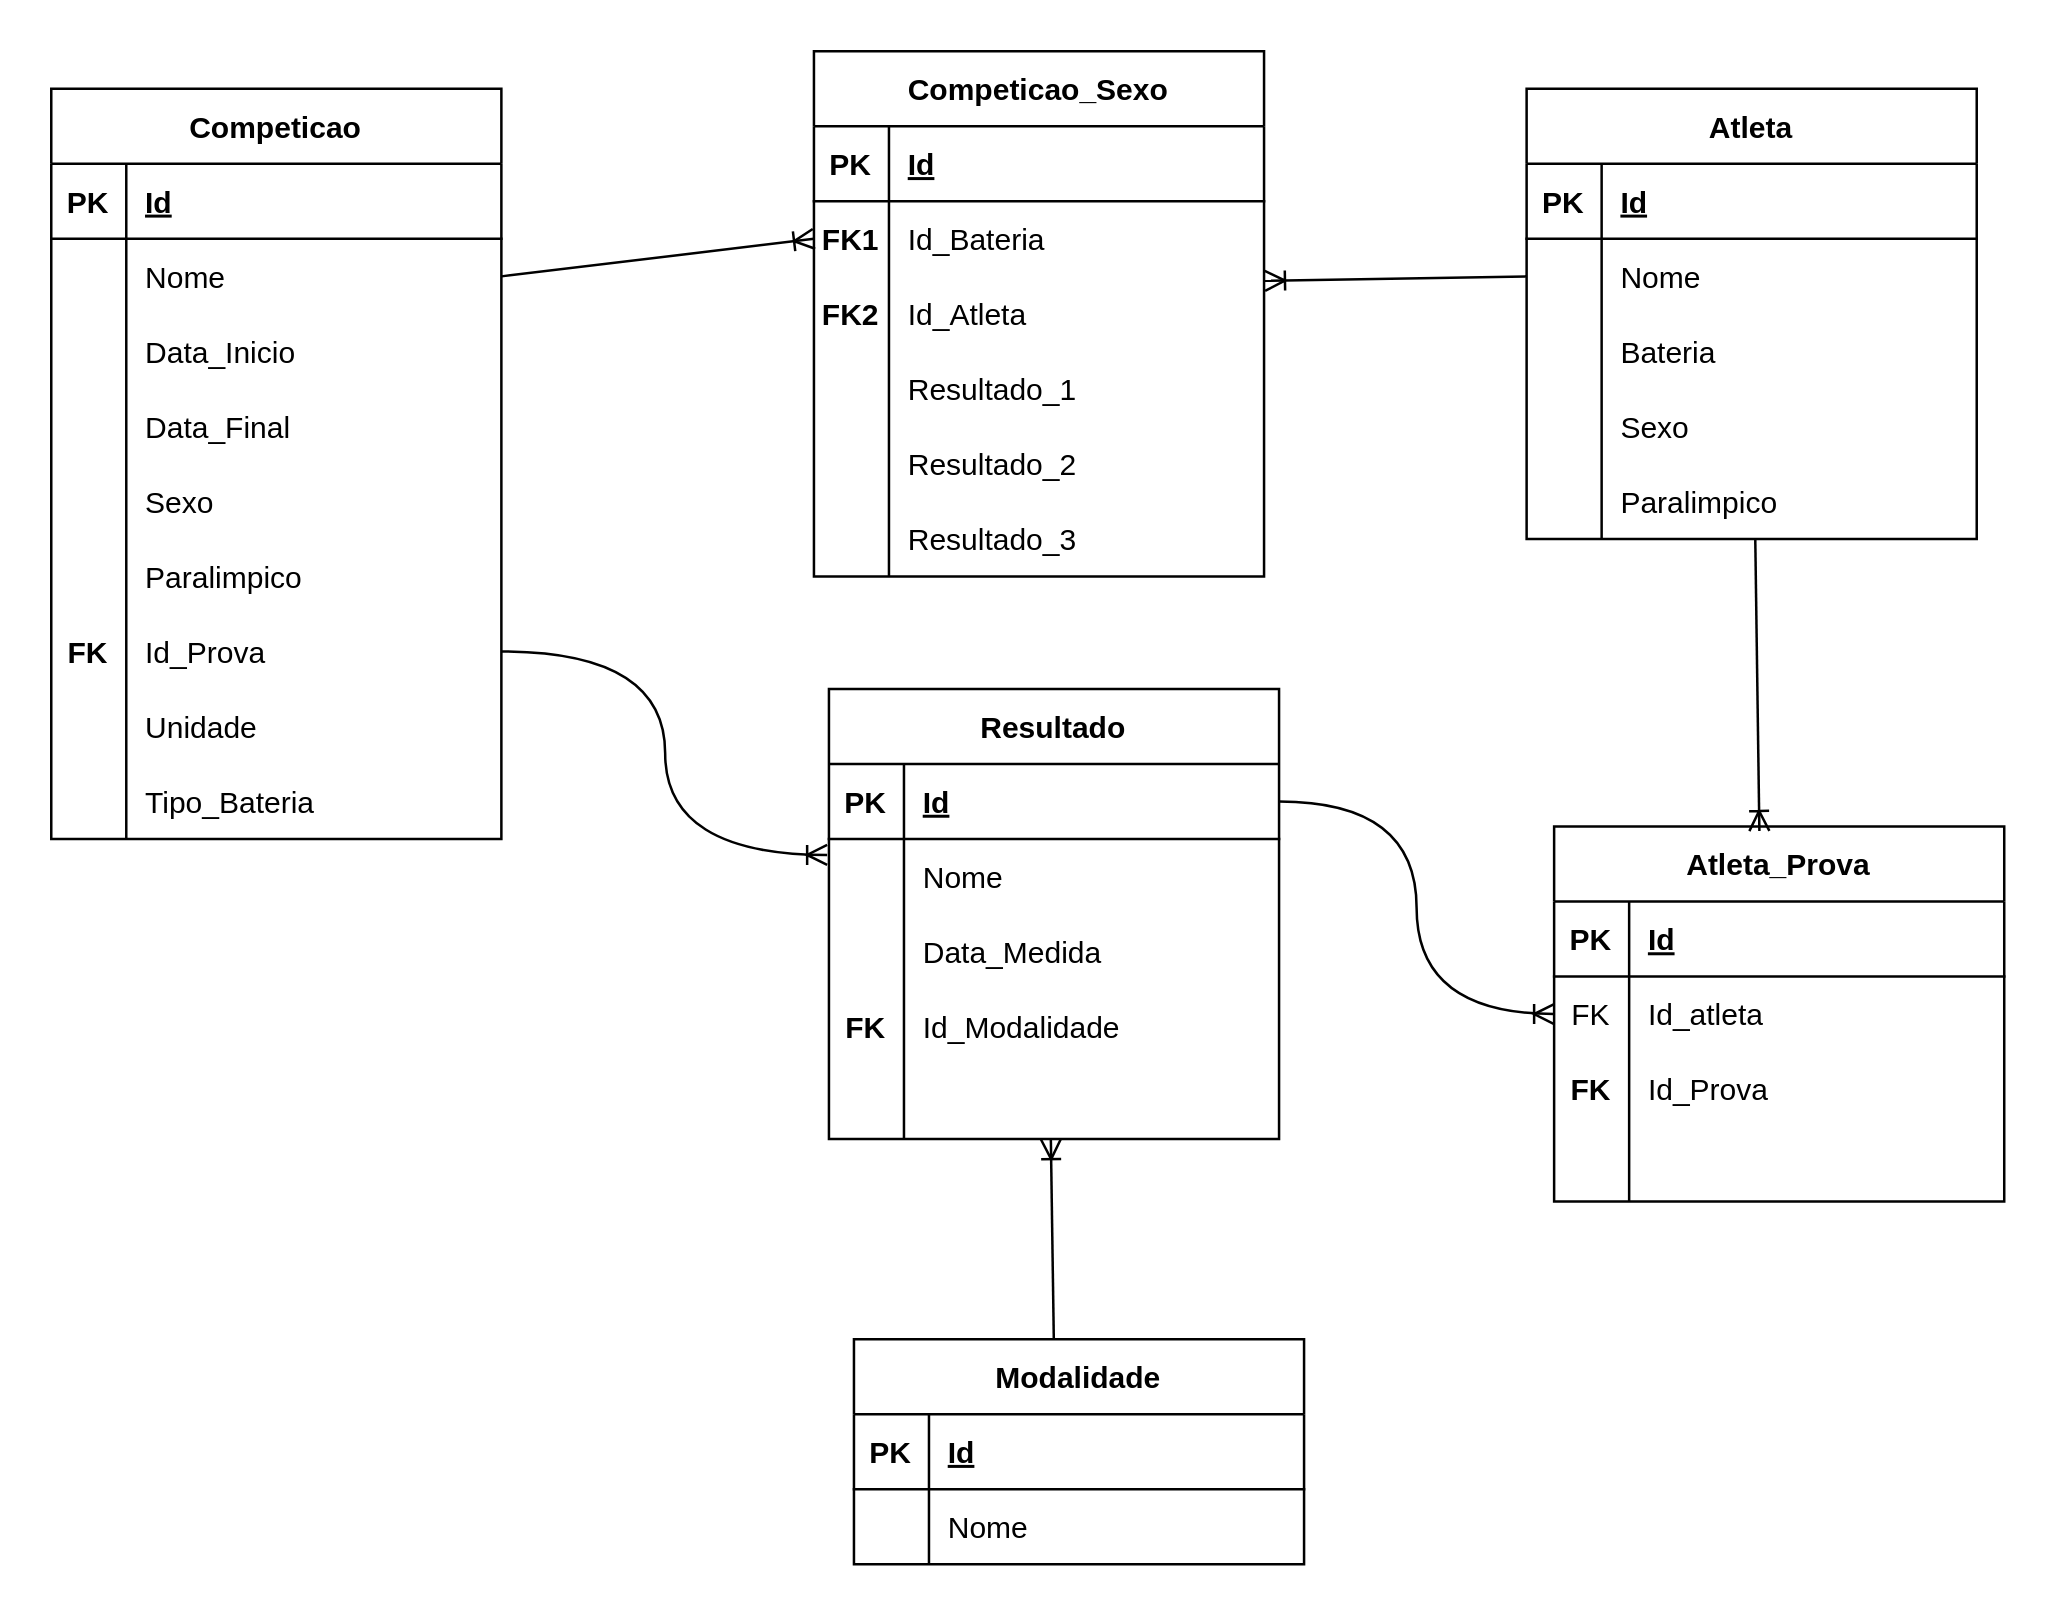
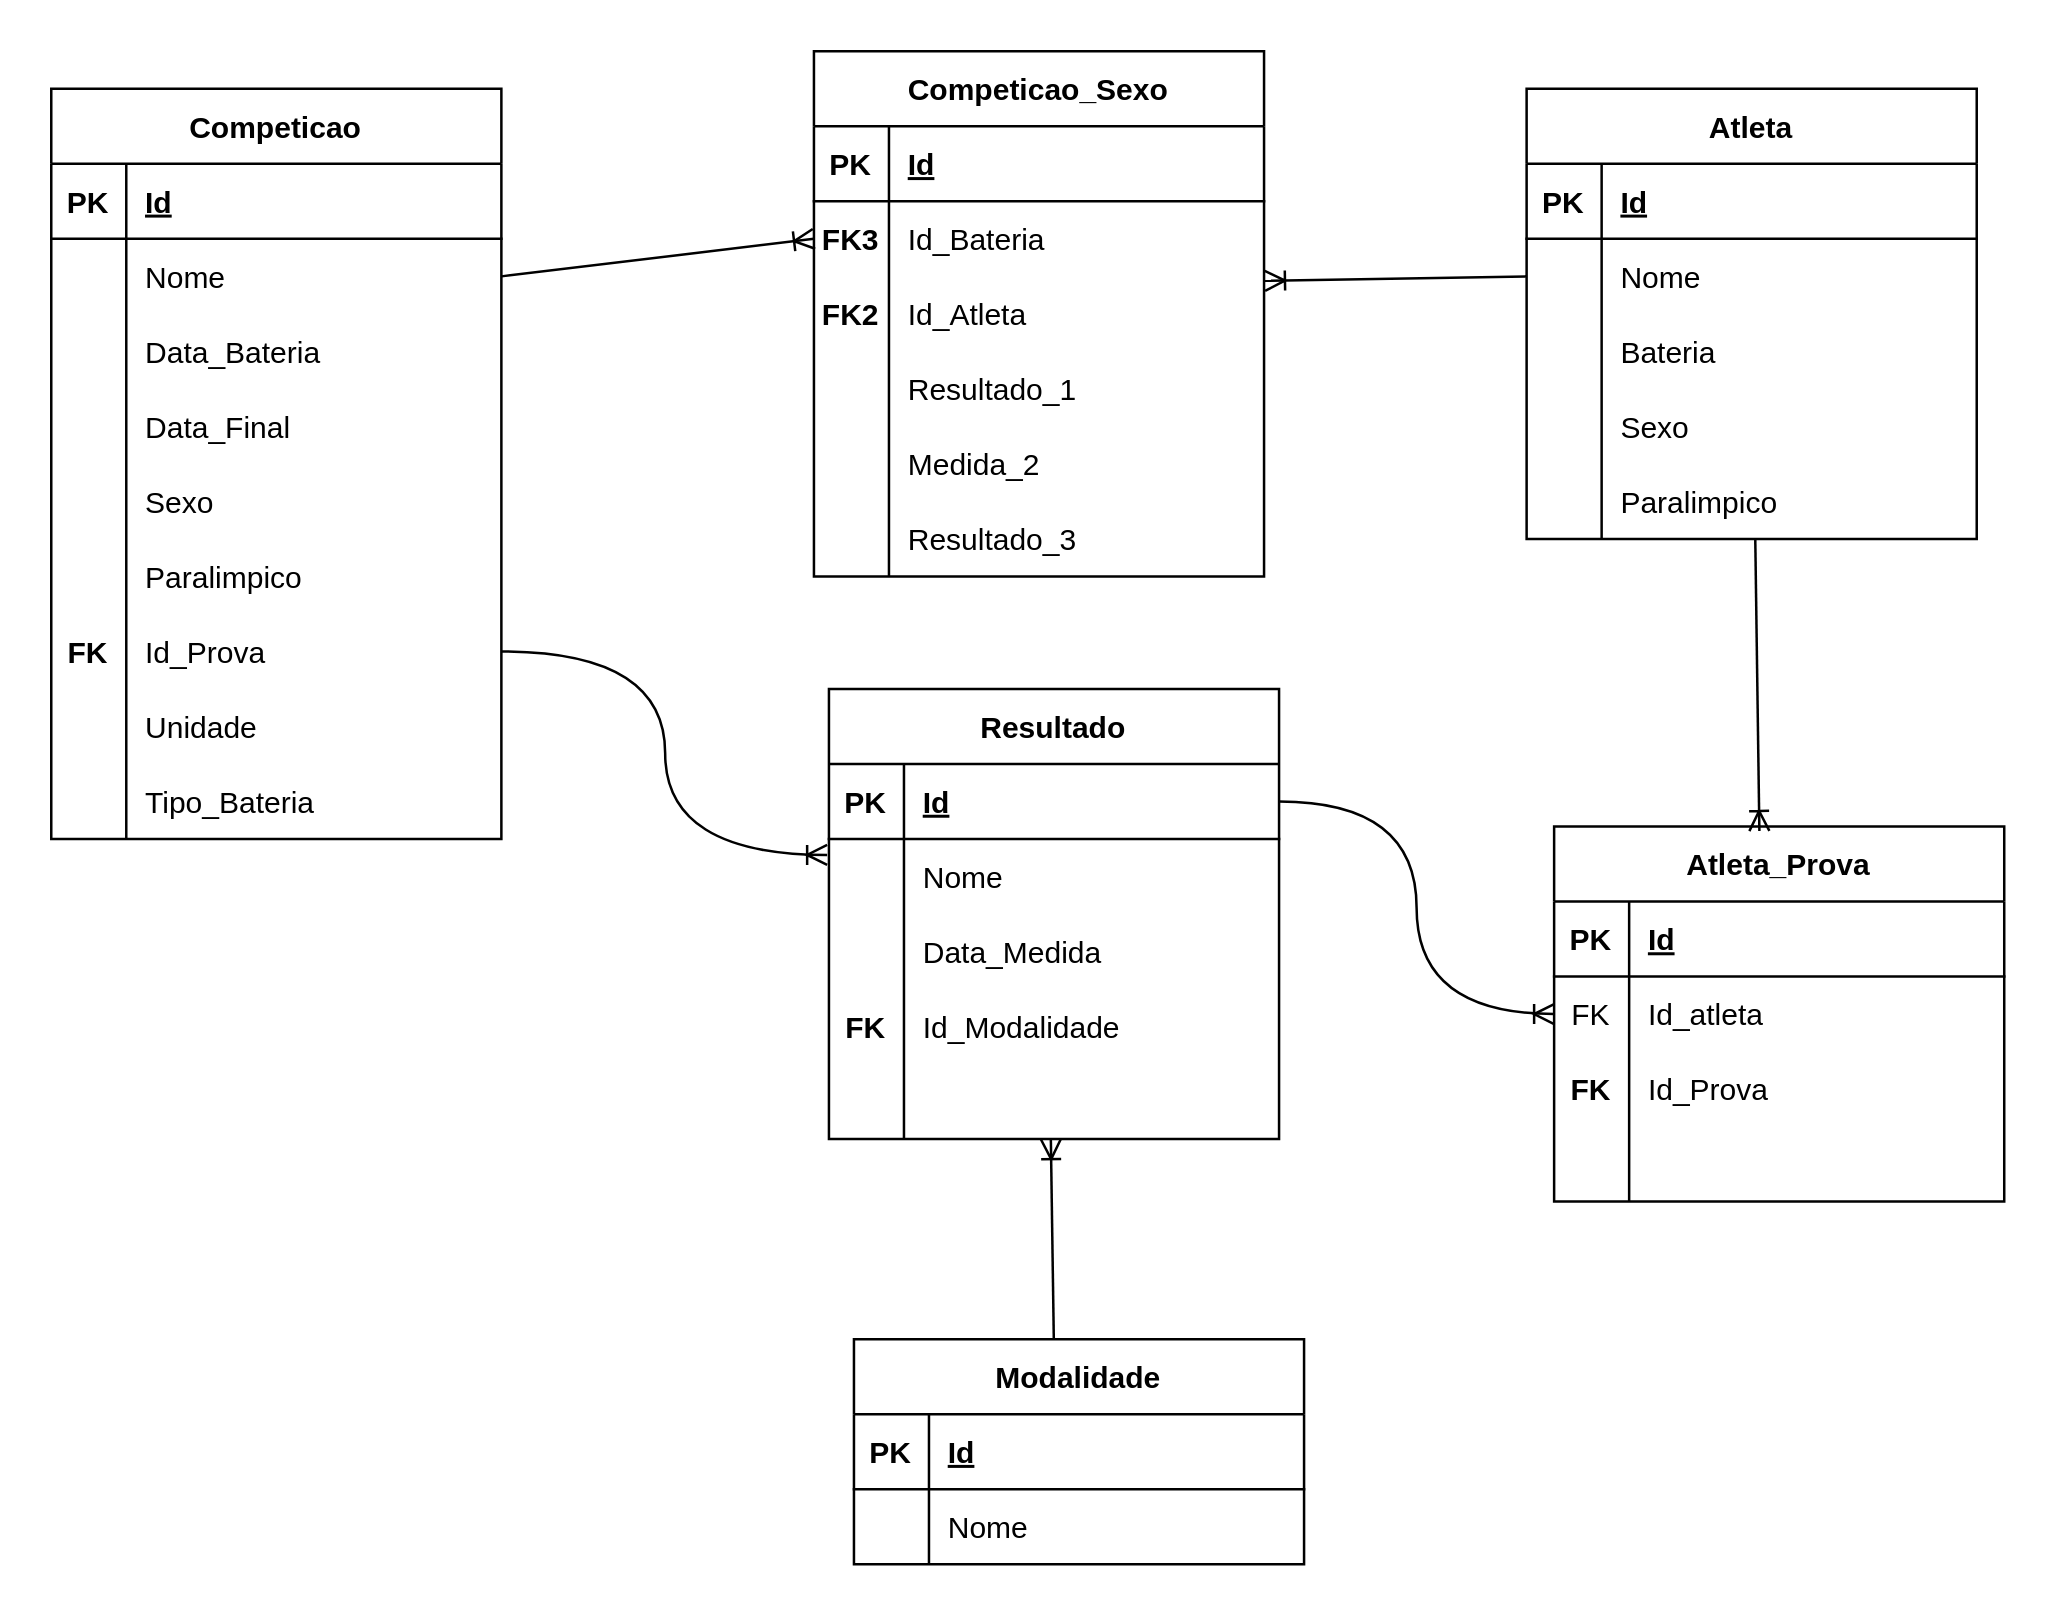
node "FK1": label "FK1" -> "FK3"
node "Data_Inicio": label "Data_Inicio" -> "Data_Bateria"
node "Resultado_2": label "Resultado_2" -> "Medida_2"
